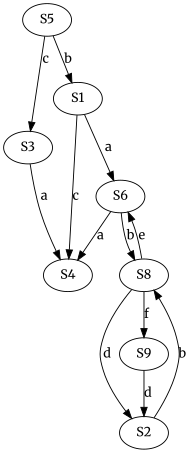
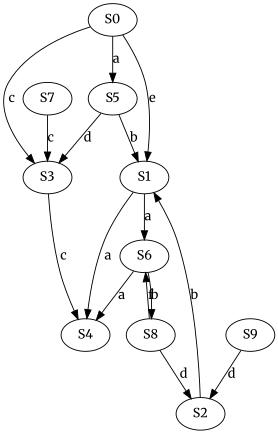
node "S0": added
edge "S5" -> "S3": label "c" -> "d"
node "S7": added
edge "S3" -> "S4": label "a" -> "c"
edge "S1" -> "S4": label "c" -> "a"
edge "S8" -> "S6": label "e" -> "f"
edge "S8" -> "S9": removed, label "f"
edge "S2" -> "S8": now "S2" -> "S1"
